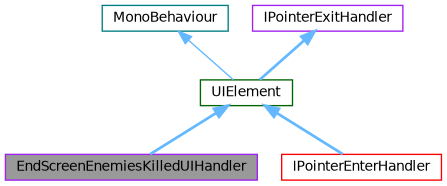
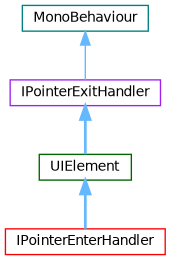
edge "UIElement" -> "MonoBehaviour": now "IPointerExitHandler" -> "MonoBehaviour"
node "EndScreenEnemiesKilledUIHandler": removed
